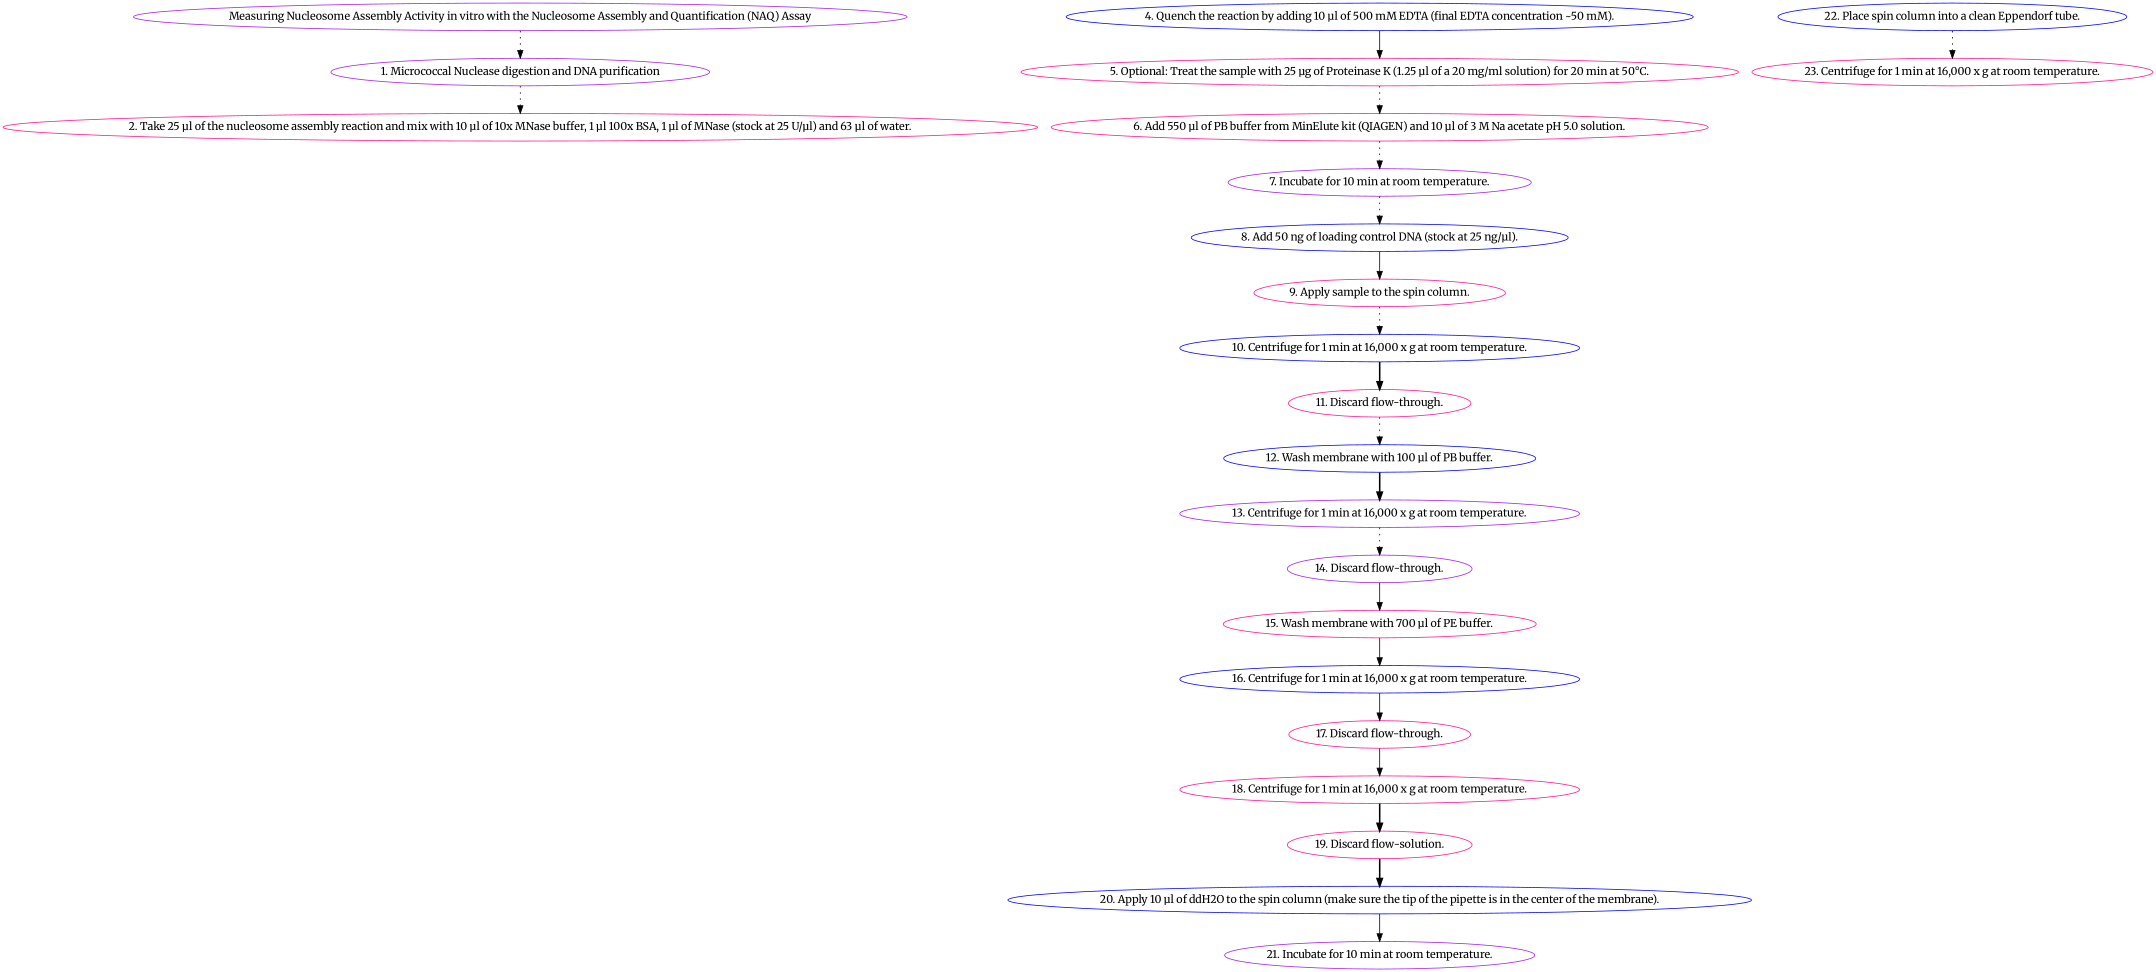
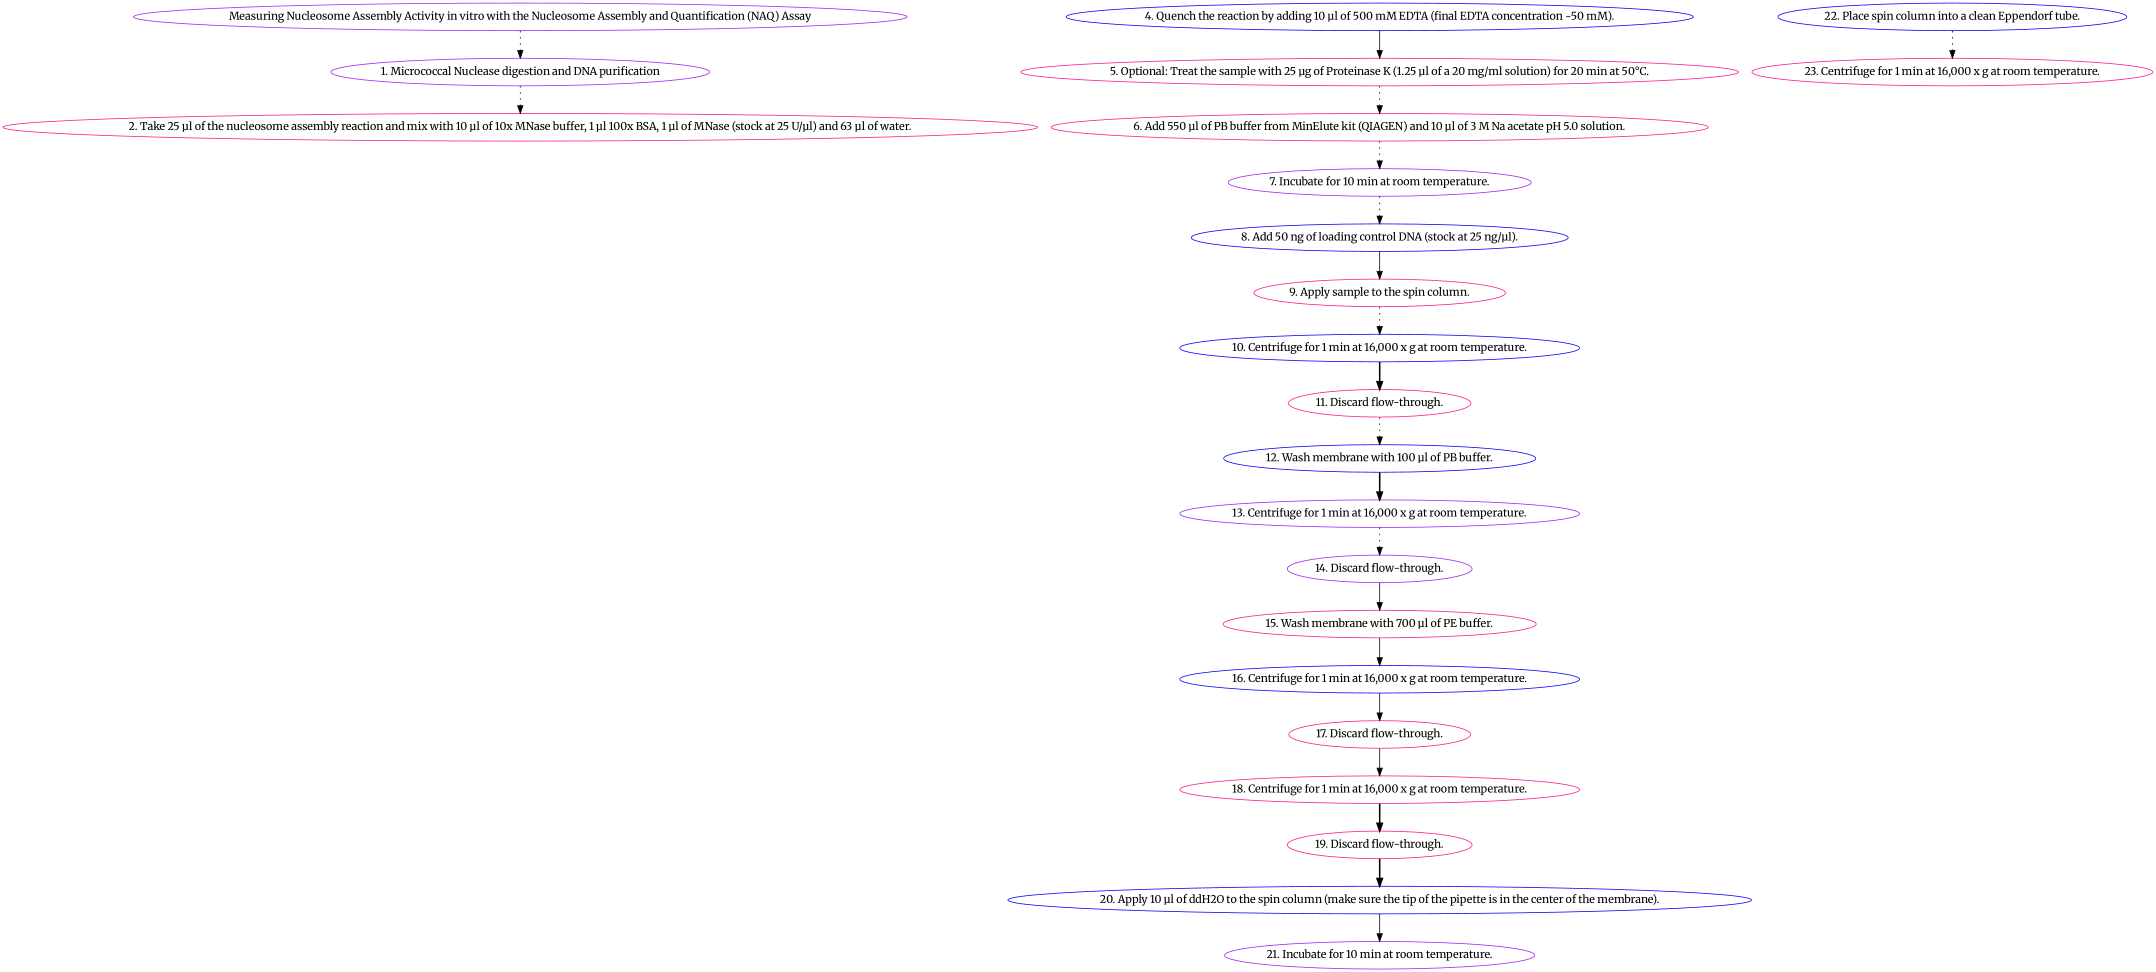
node "19. Discard flow-solution.": label "19. Discard flow-solution." -> "19. Discard flow-through."
